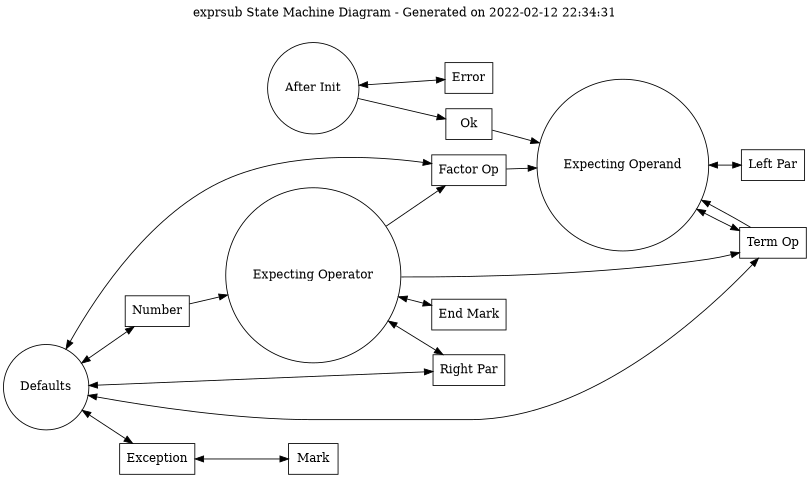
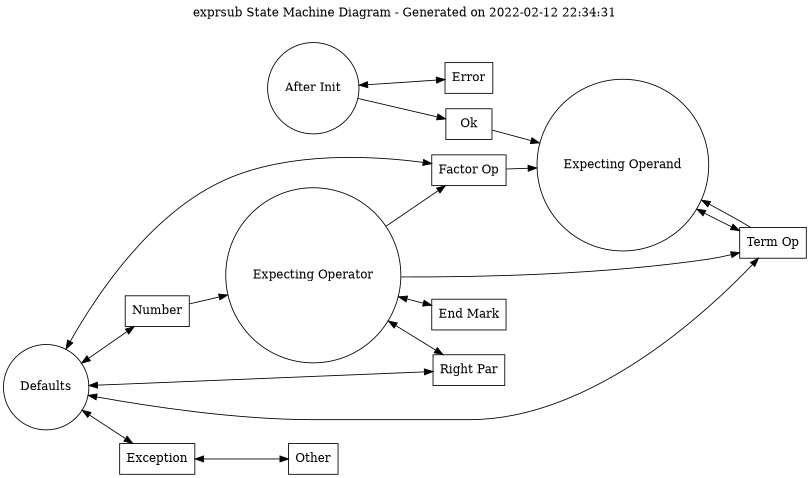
node "Left Par": removed
node "Mark": label "Mark" -> "Other"
